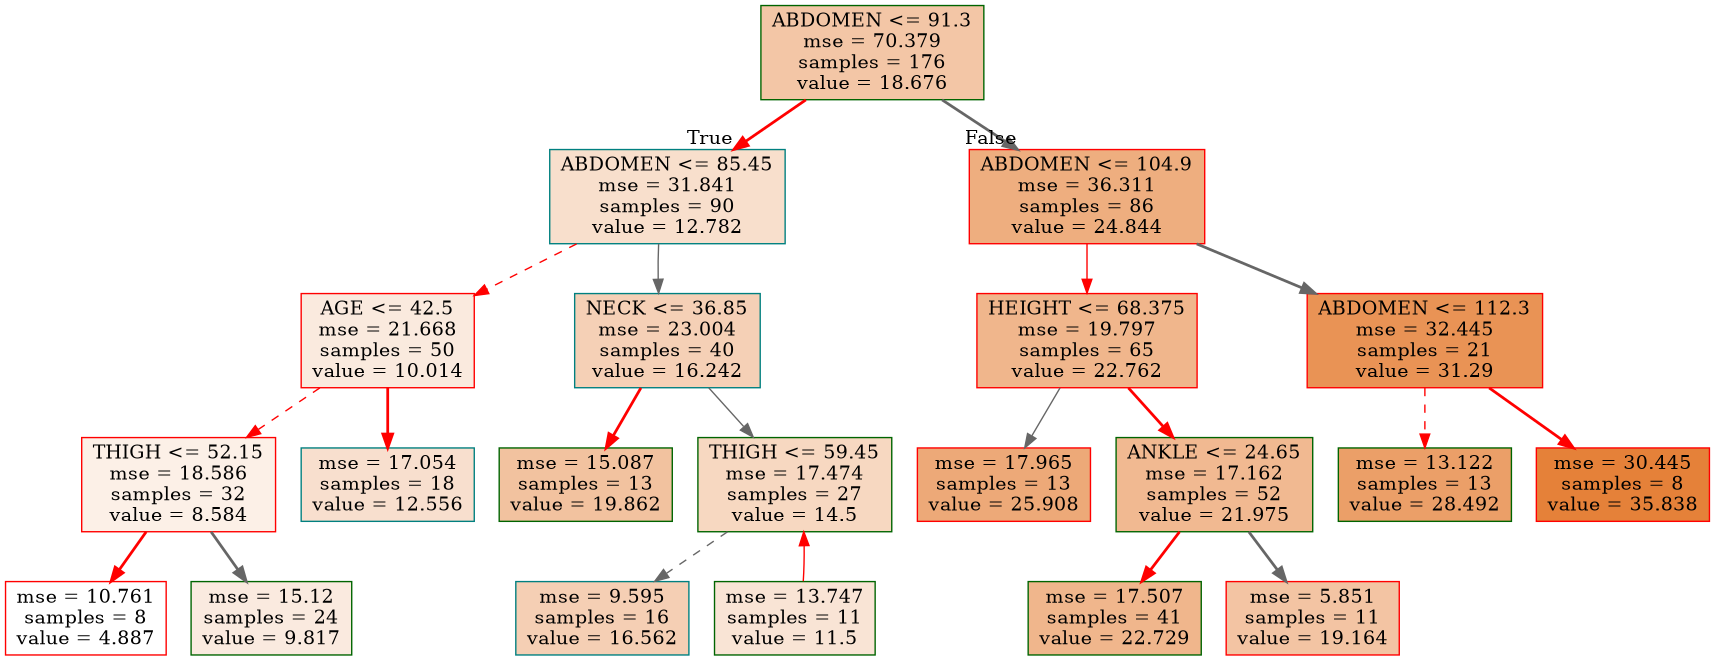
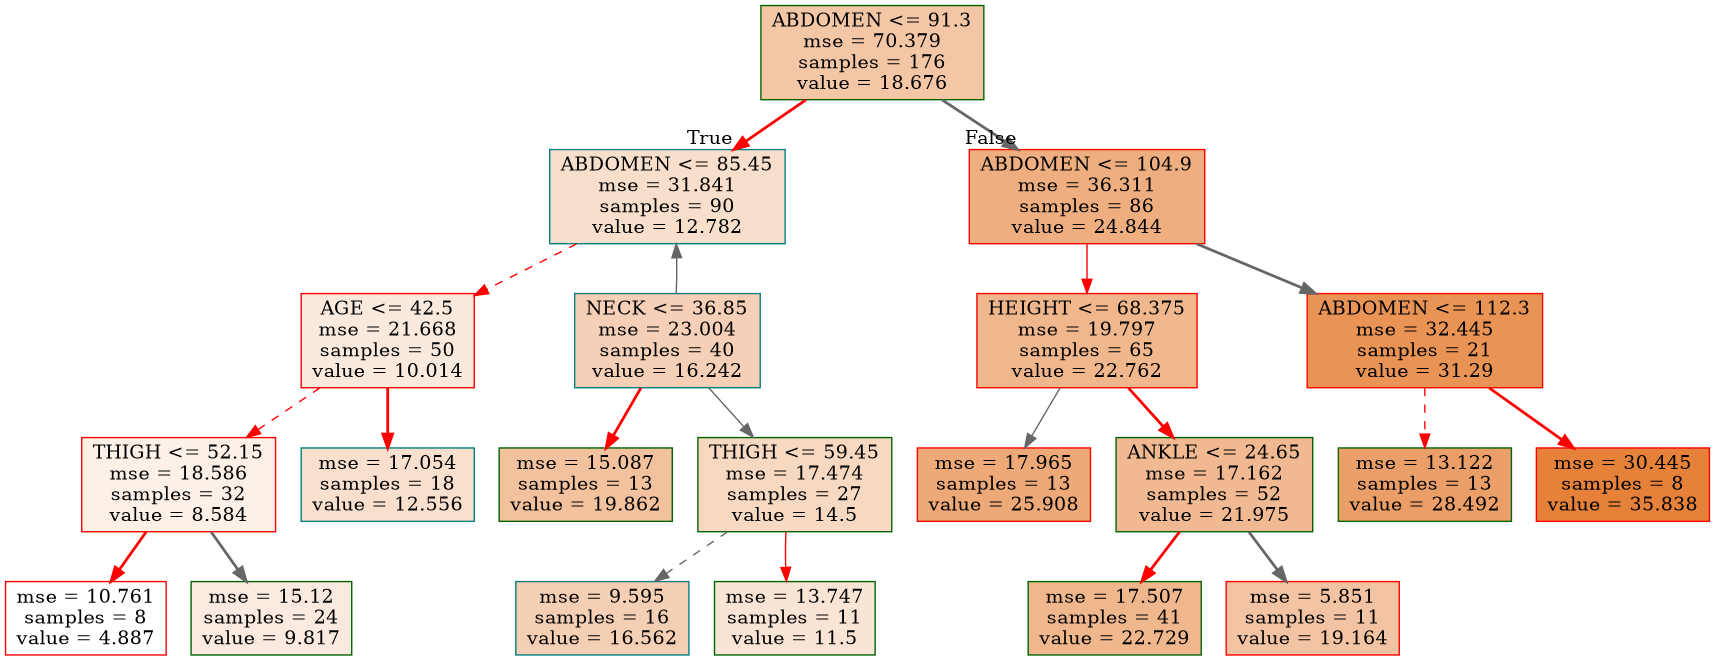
edge "ABDOMEN <= 85.45 mse = 31.841 samples = 90 value = 12.782" -> "NECK <= 36.85 mse = 23.004 samples = 40 value = 16.242": reversed
edge "mse = 13.747 samples = 11 value = 11.5" -> "THIGH <= 59.45 mse = 17.474 samples = 27 value = 14.5": reversed
